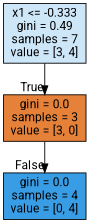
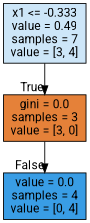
node "x1 <= -0.333 gini = 0.49 samples = 7 value = [3, 4]": label "x1 <= -0.333 gini = 0.49 samples = 7 value = [3, 4]" -> "x1 <= -0.333 value = 0.49 samples = 7 value = [3, 4]"
node "gini = 0.0 samples = 4 value = [0, 4]": label "gini = 0.0 samples = 4 value = [0, 4]" -> "value = 0.0 samples = 4 value = [0, 4]"
